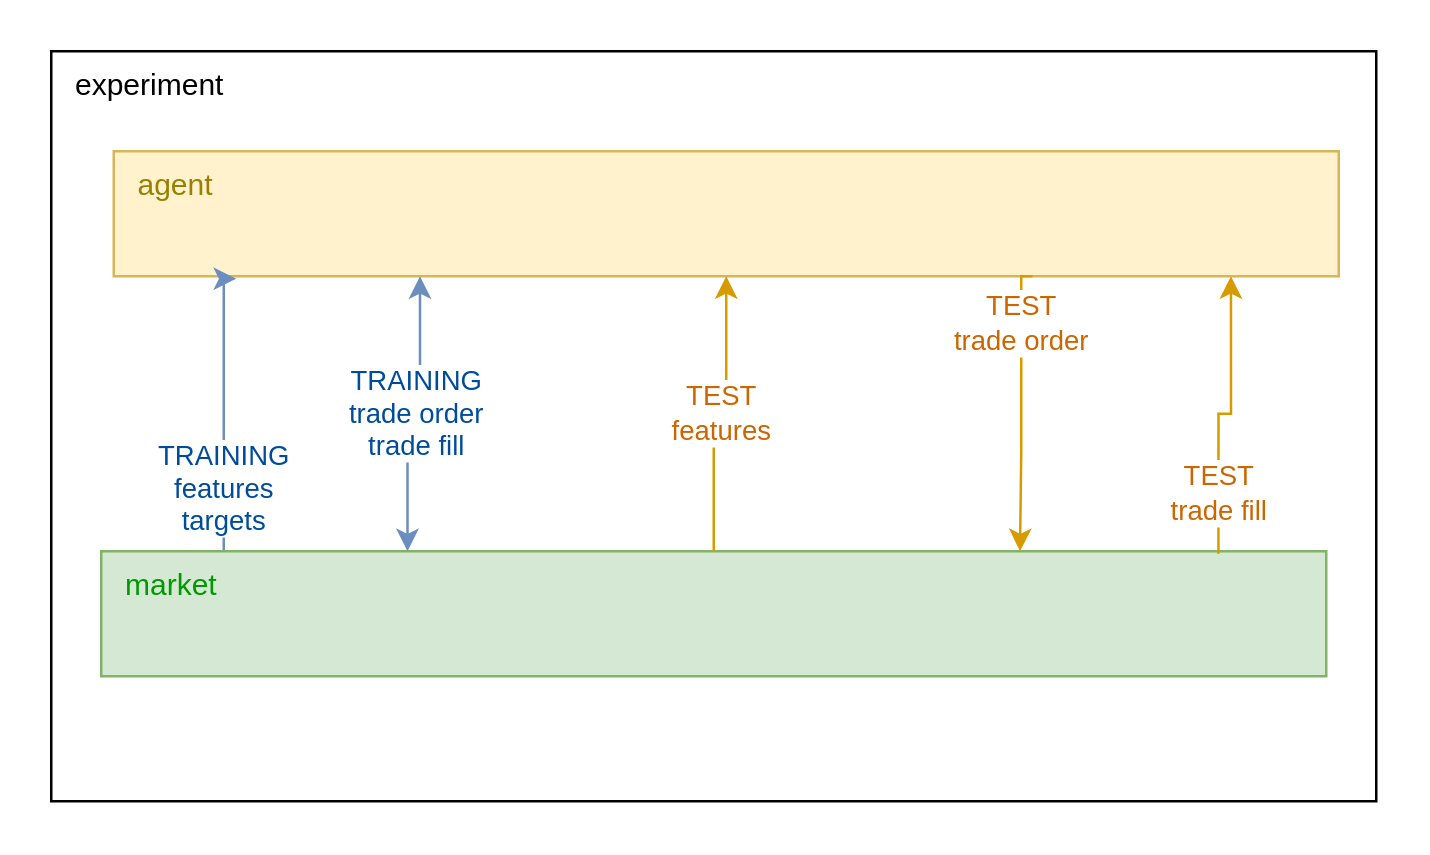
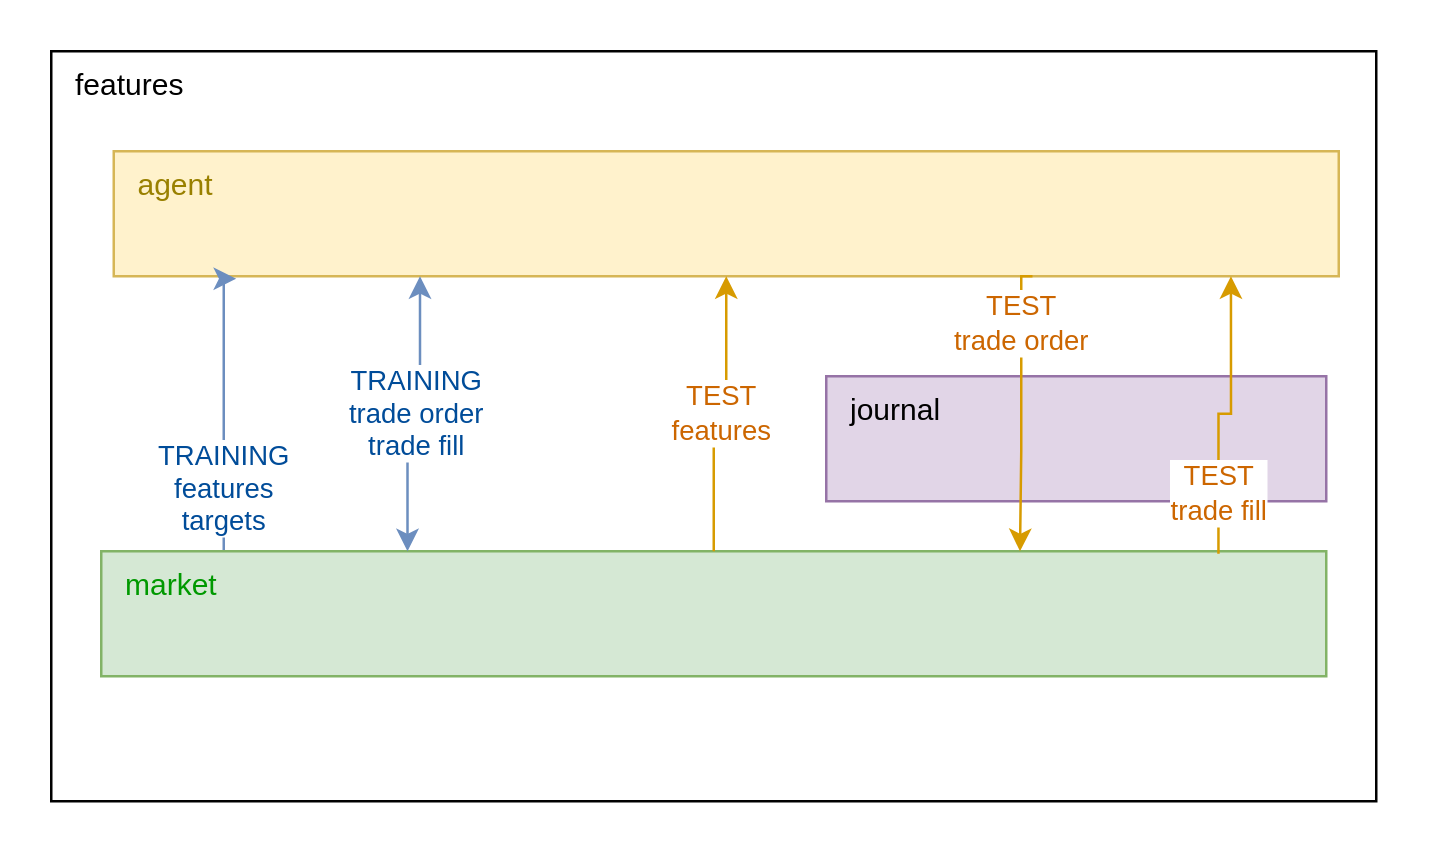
node "experiment": label "experiment" -> "features"
node "journal": added
